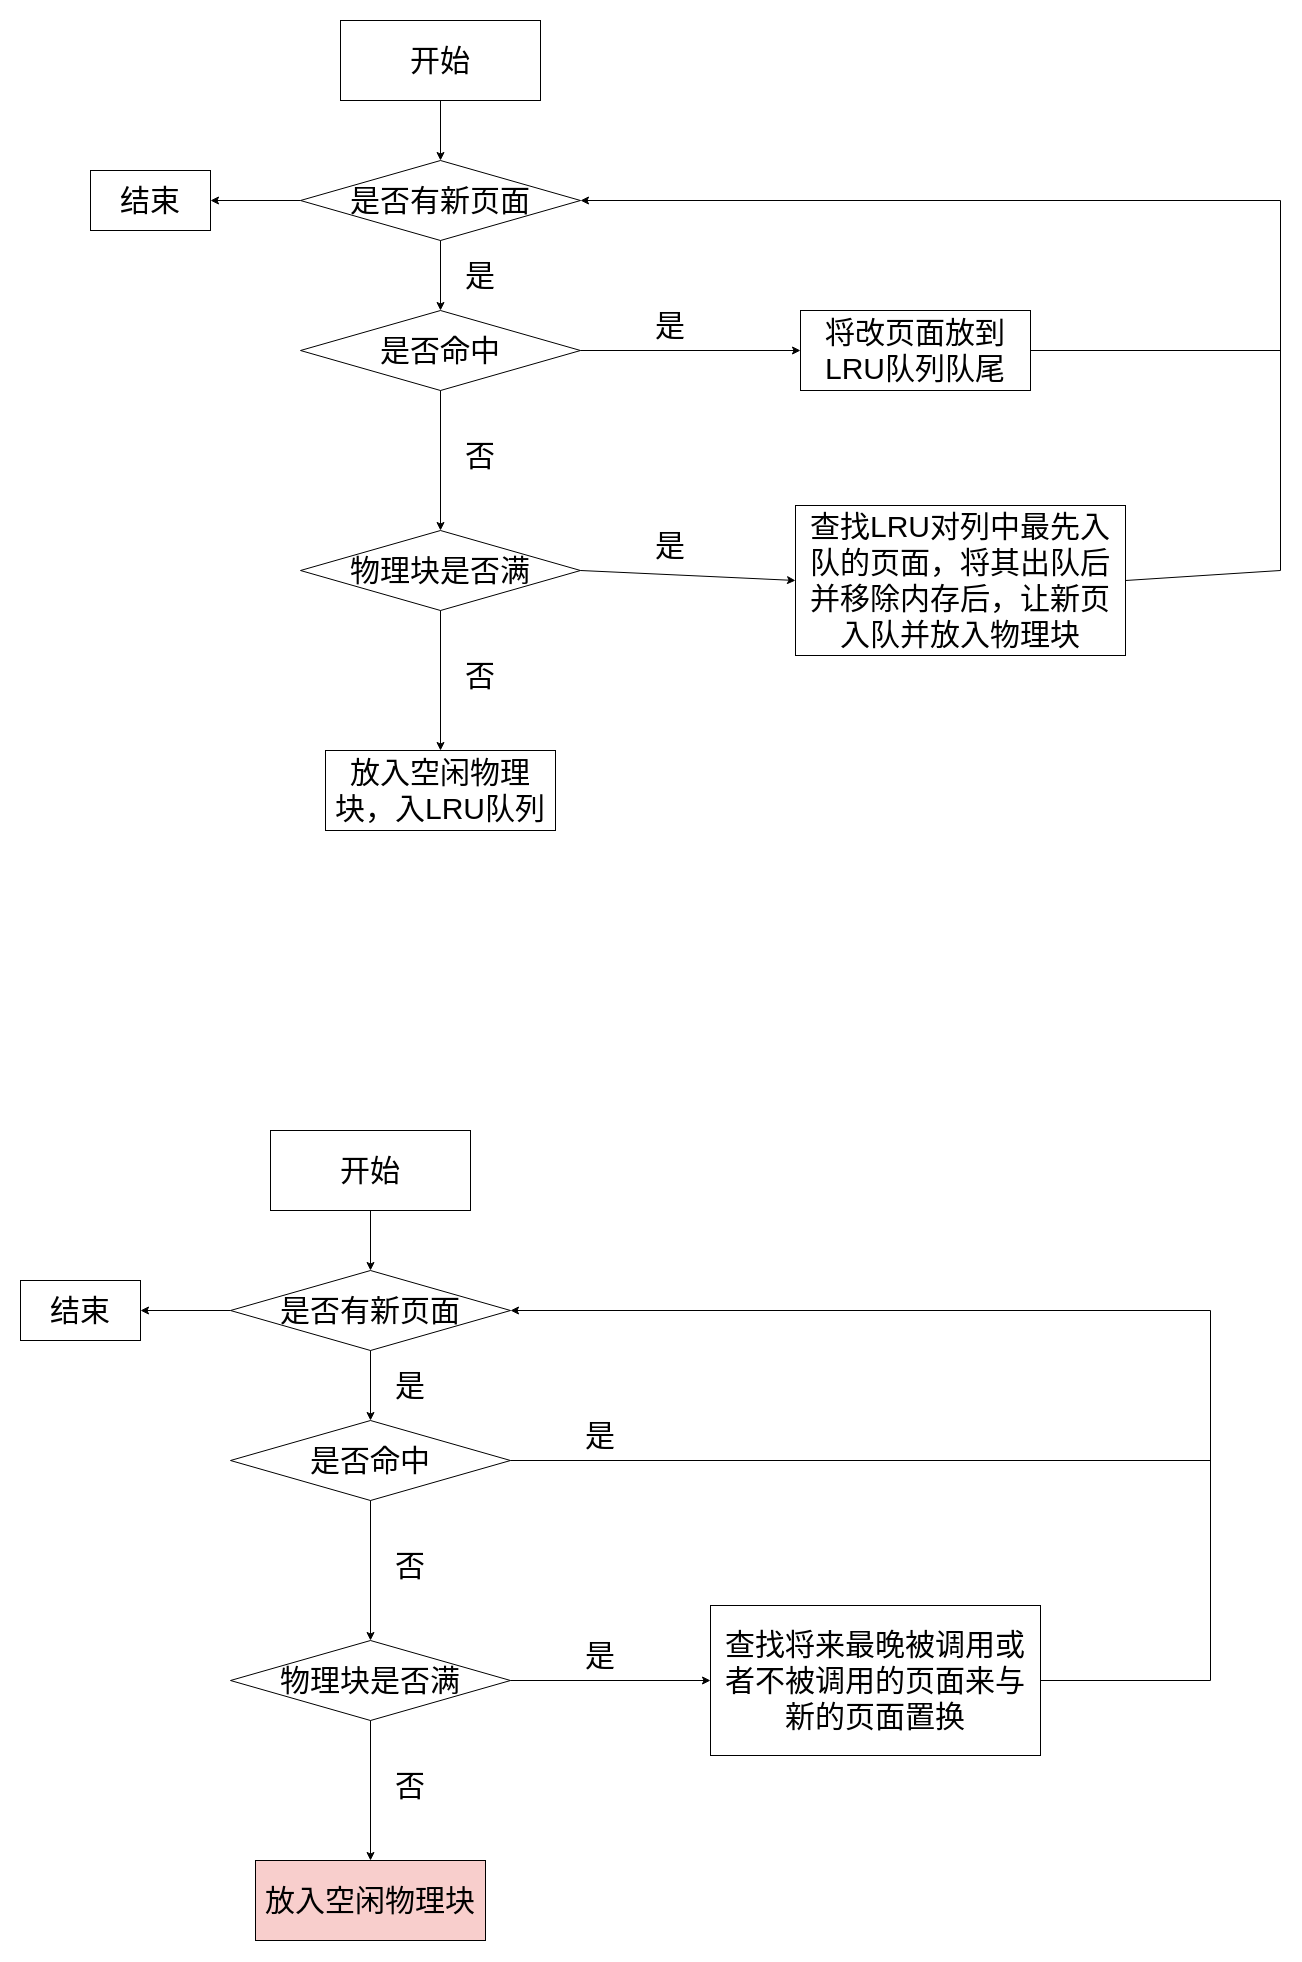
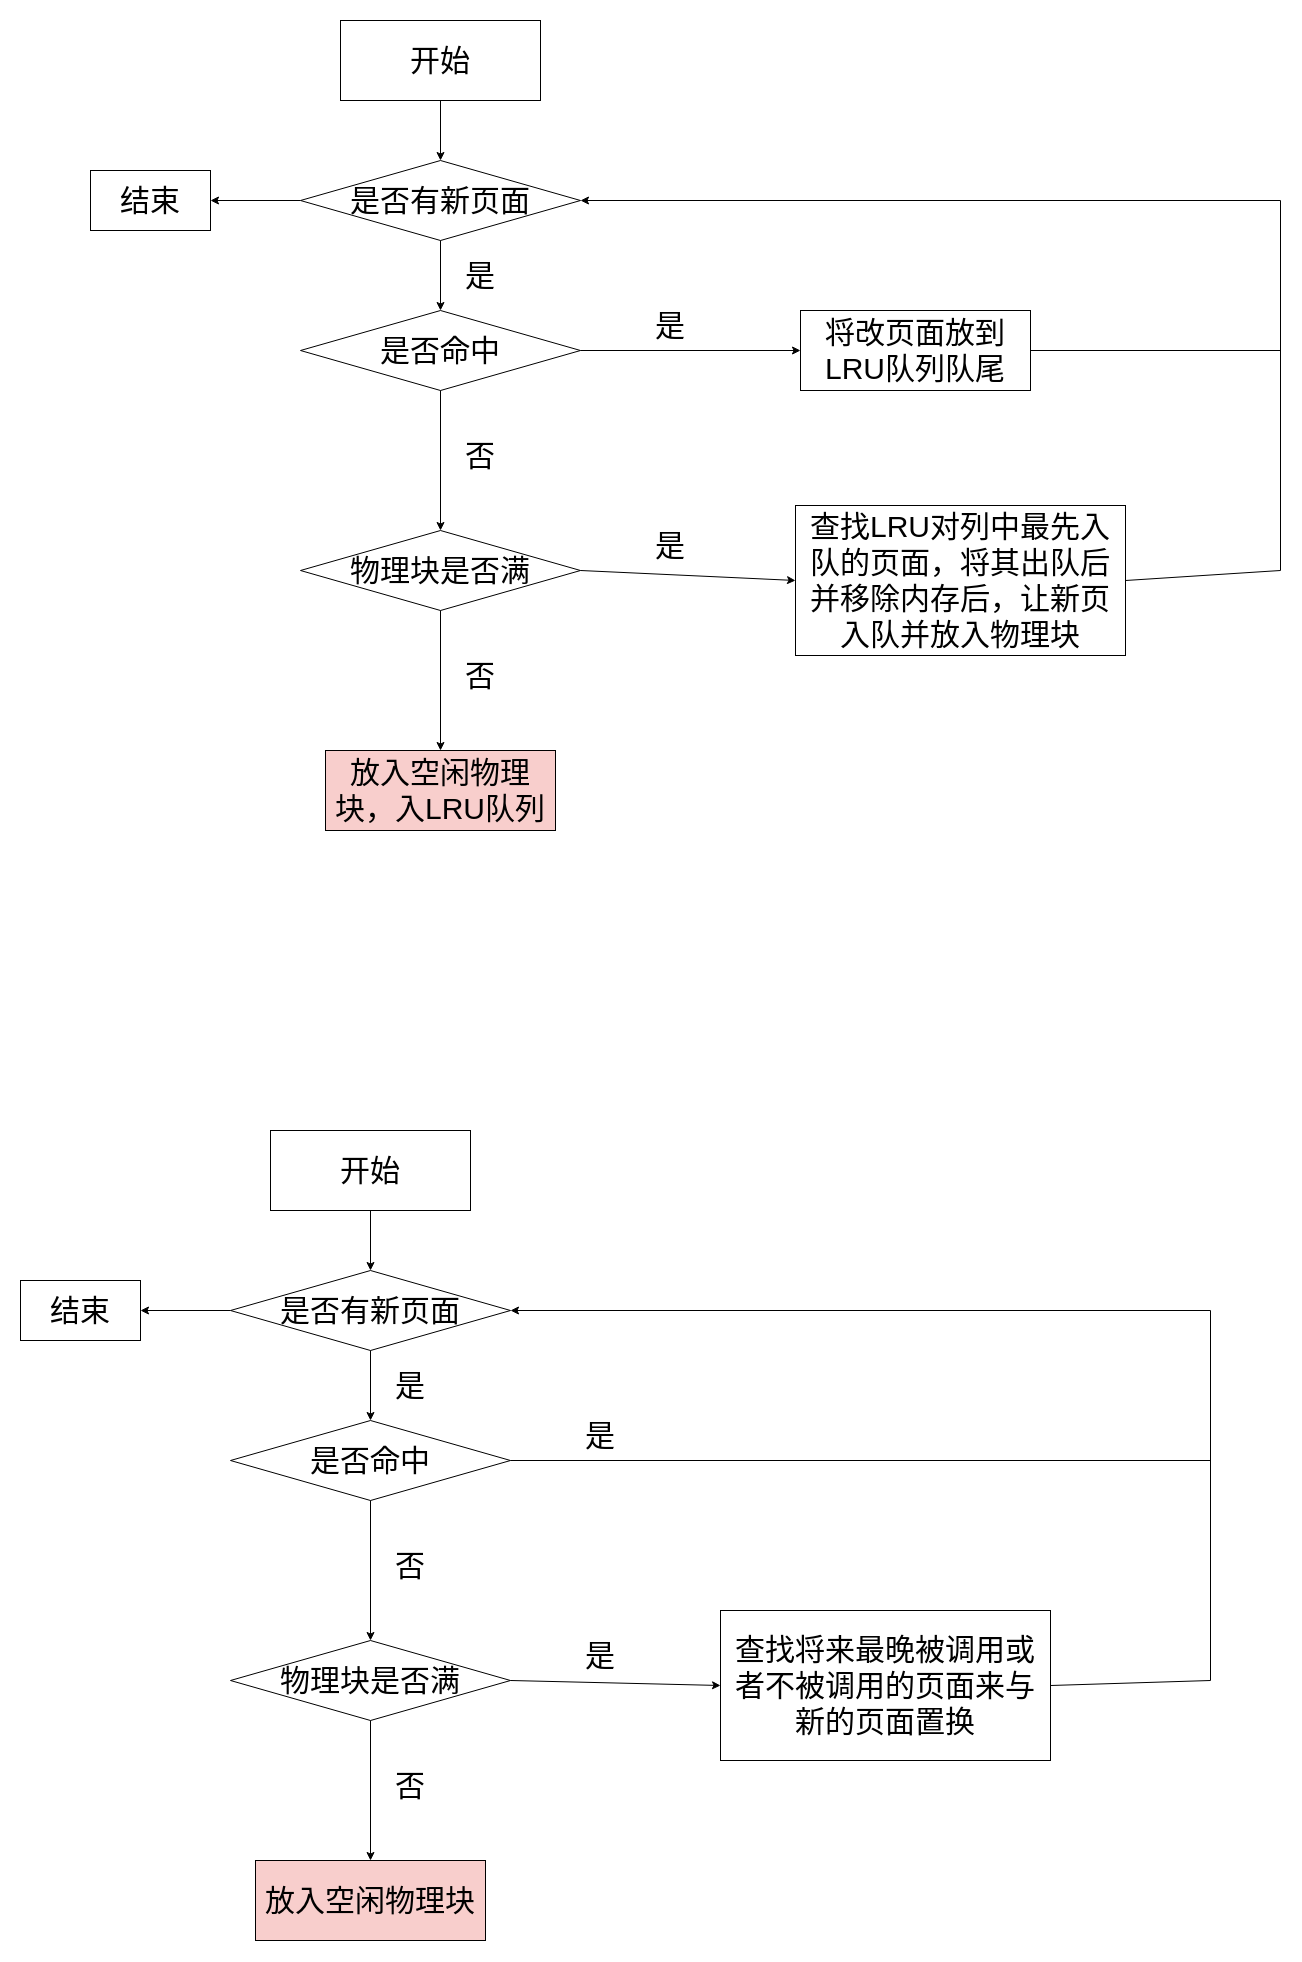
node "放入空闲物理块，入LRU队列": fillcolor #ffffff -> #f8cecc
node "查找将来最晚被调用或者不被调用的页面来与新的页面置换": moved (876, 1681) -> (886, 1686)
